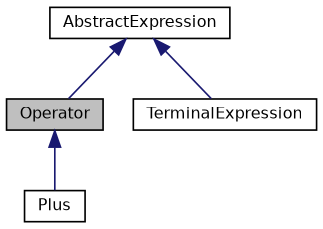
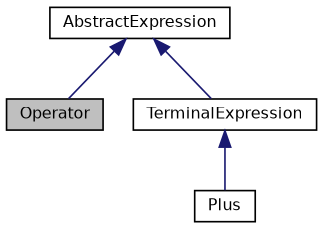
edge "Plus" -> "Operator": now "Plus" -> "TerminalExpression"
